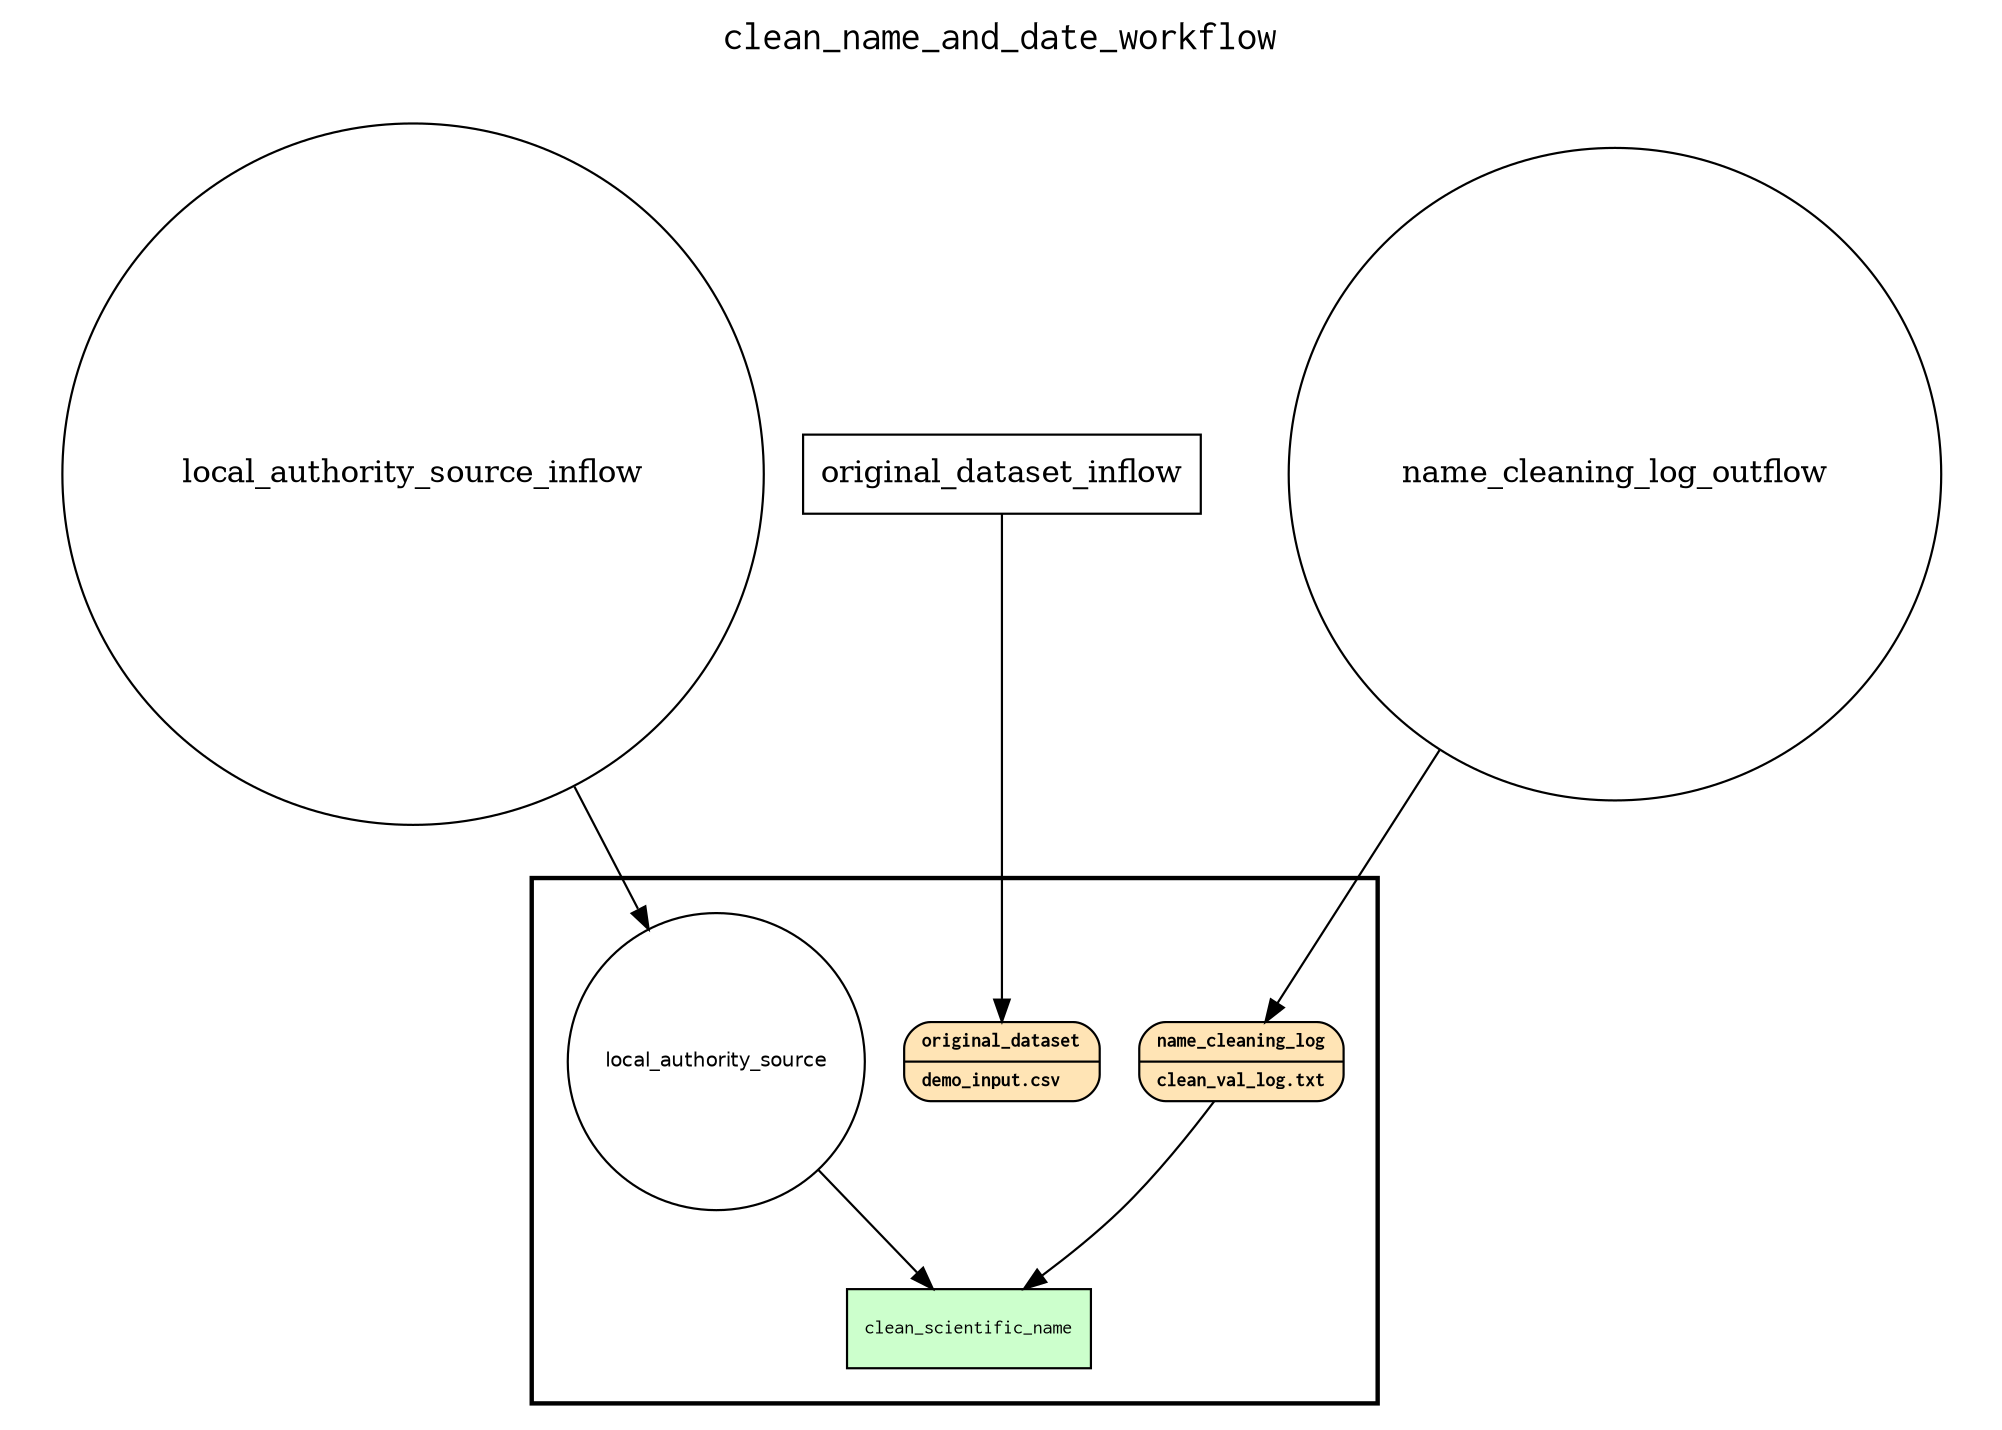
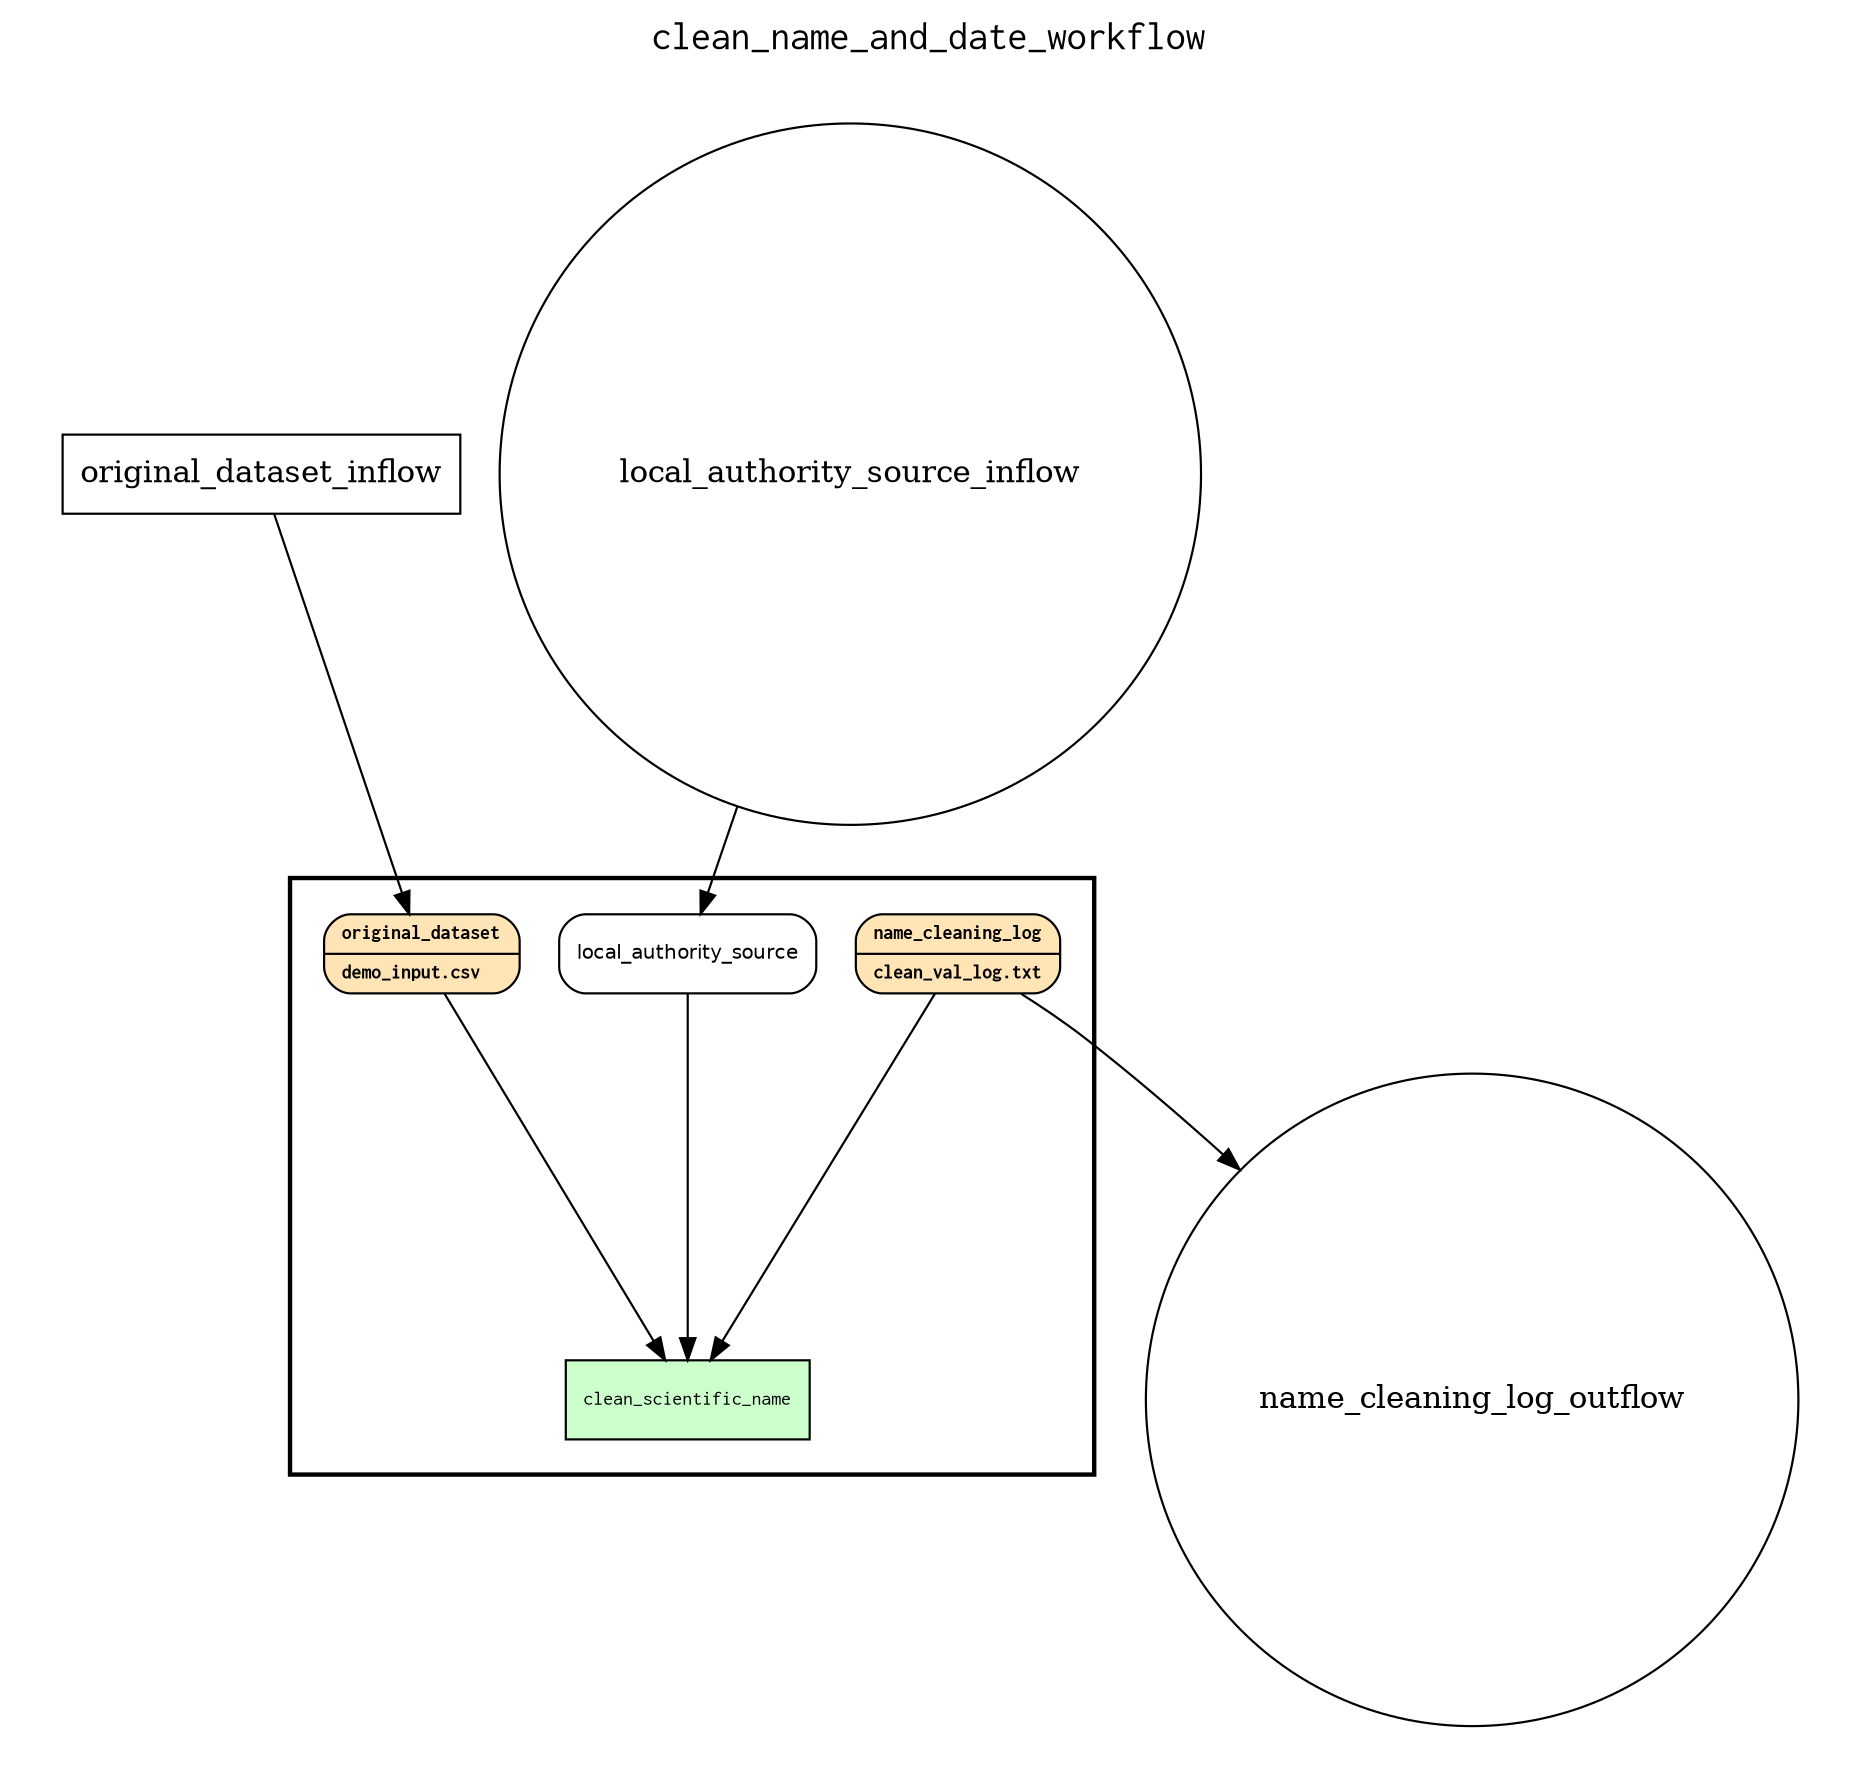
edge "name_cleaning_log_outflow" -> "name_cleaning_log": reversed
node "local_authority_source": shape circle -> box
edge "original_dataset" -> "clean_scientific_name": added
